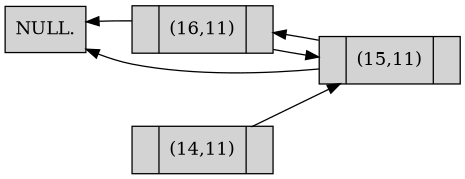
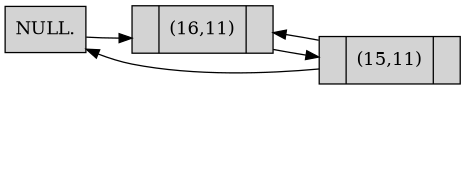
edge "(16,11)" -> "NULL.": reversed
node "(14,11)": removed
